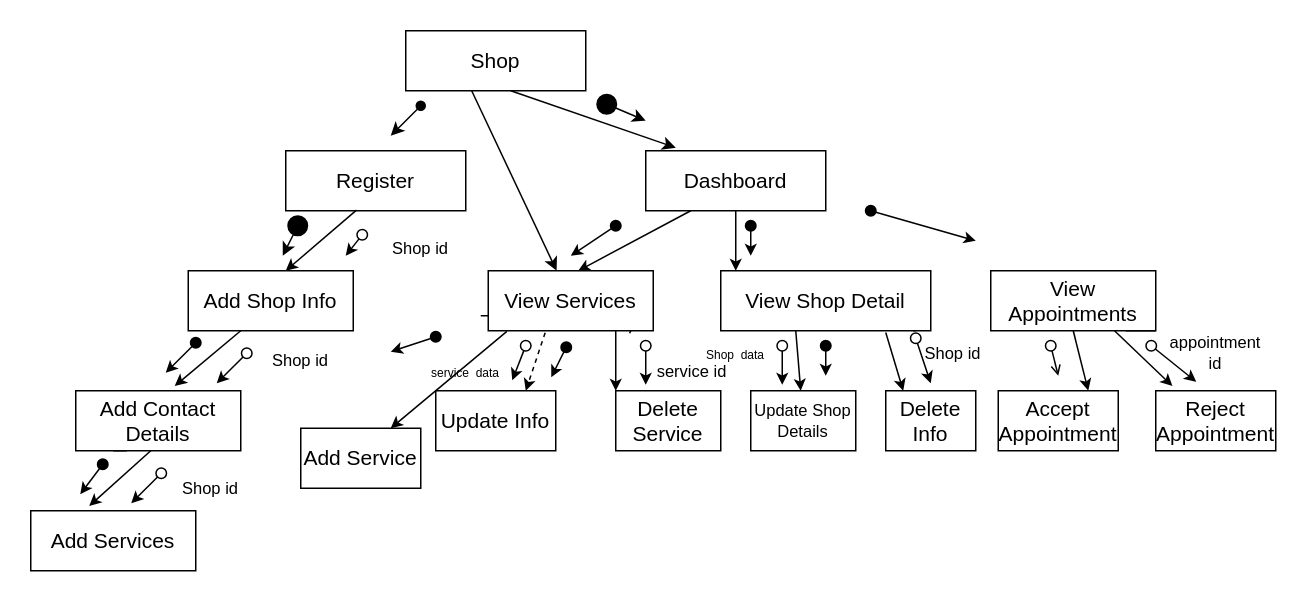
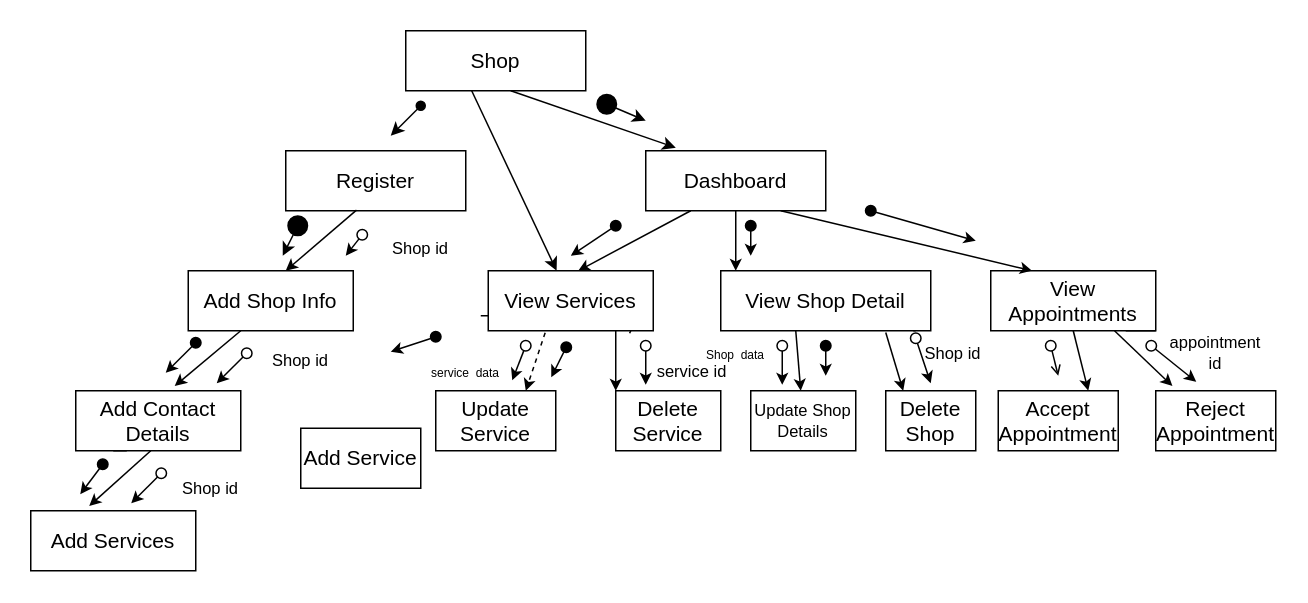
edge "Dashboard" -> "View Appointments": added
edge "View Services" -> "Add Service": removed
node "Update Info": label "Update Info" -> "Update Service"
node "Delete Info": label "Delete Info" -> "Delete Shop"
